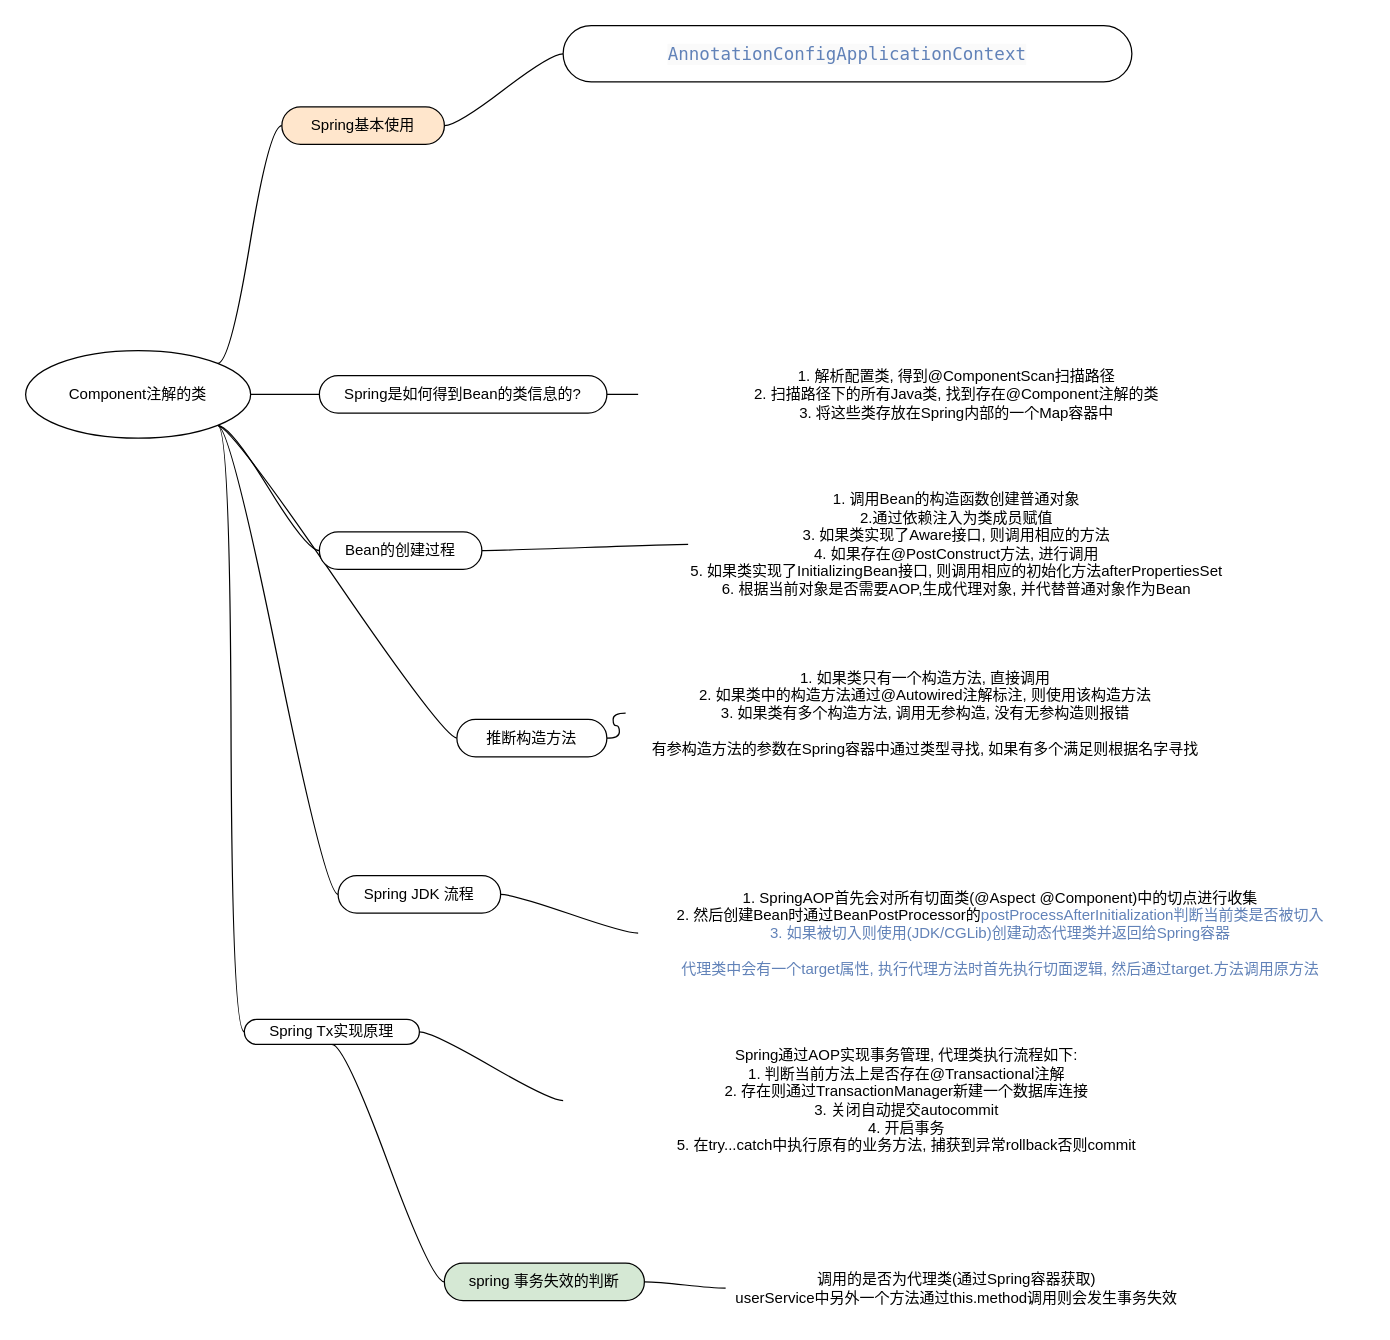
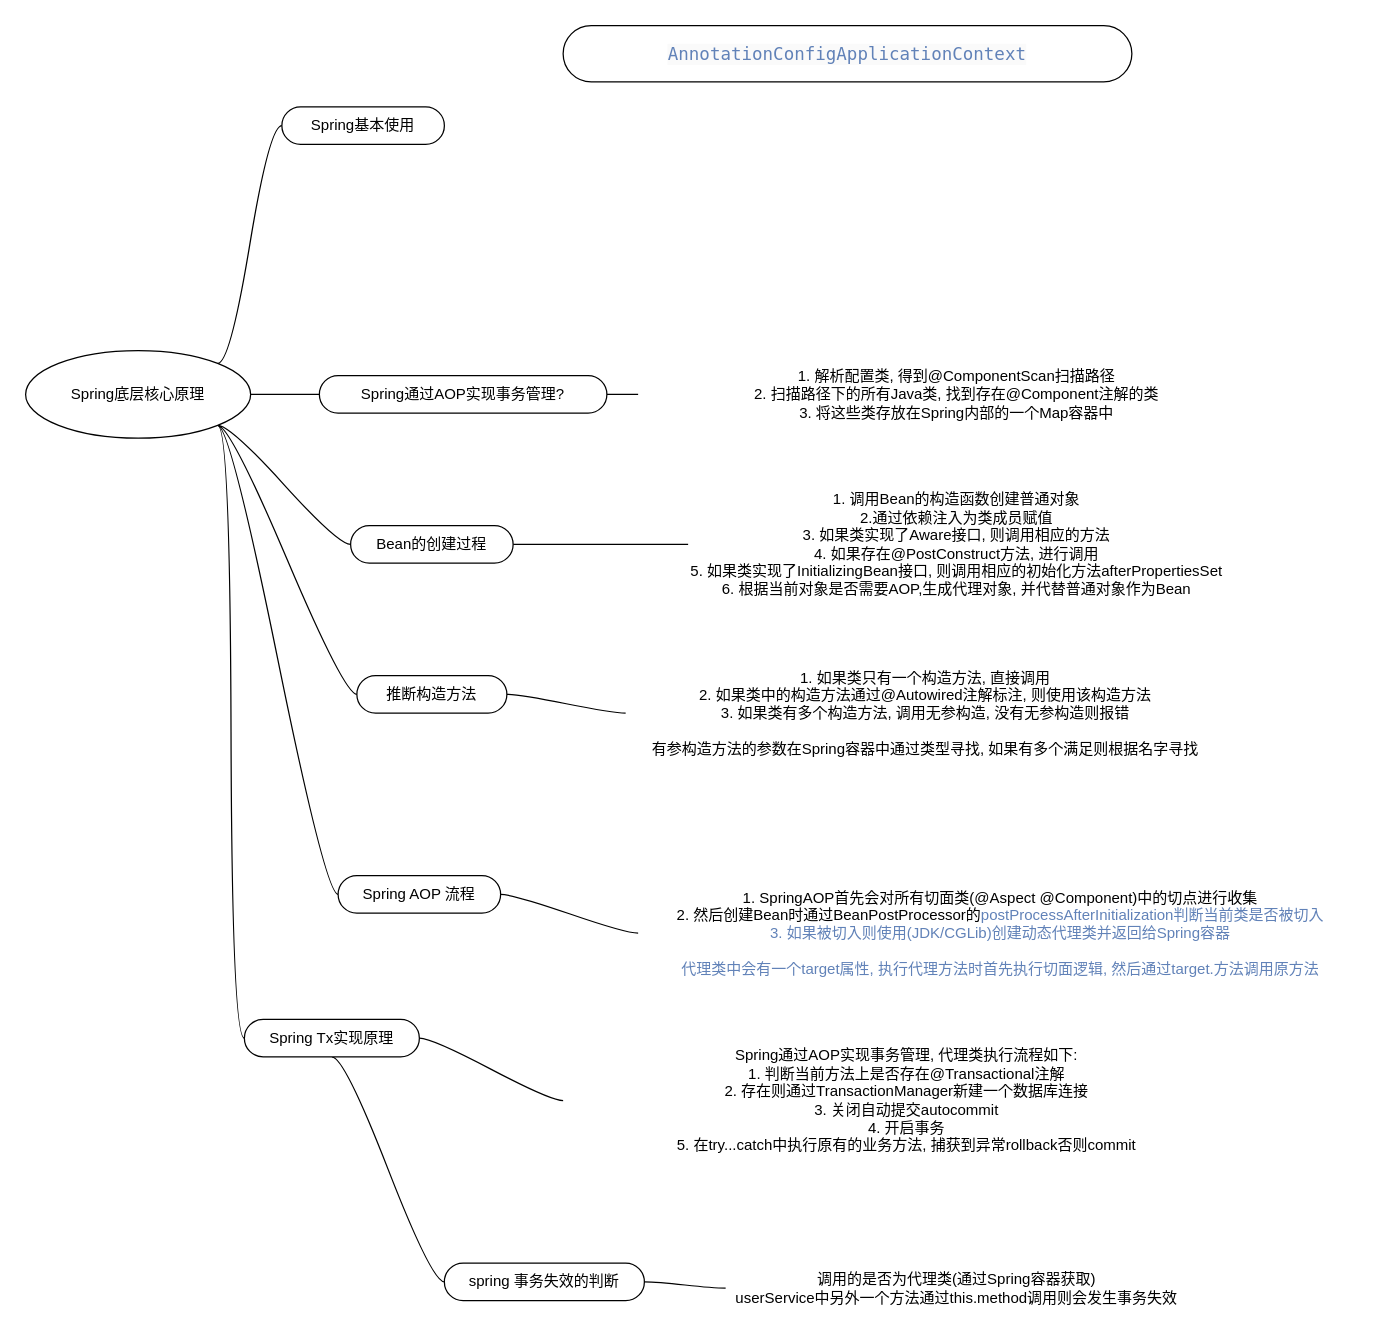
edge "AnnotationConfigApplicationContext" -- "Spring基本使用": removed
node "Spring基本使用": fillcolor #ffe6cc -> #ffffff
node "Component注解的类": label "Component注解的类" -> "Spring底层核心原理"
node "Spring是如何得到Bean的类信息的?": label "Spring是如何得到Bean的类信息的?" -> "Spring通过AOP实现事务管理?"
node "Bean的创建过程": moved (401, 551) -> (432, 544)
node "推断构造方法": moved (532, 738) -> (432, 694)
node "Spring JDK 流程": label "Spring JDK 流程" -> "Spring AOP 流程"
node "Spring Tx实现原理": size 175x25 -> 175x38
node "spring 事务失效的判断": fillcolor #d5e8d4 -> #ffffff
